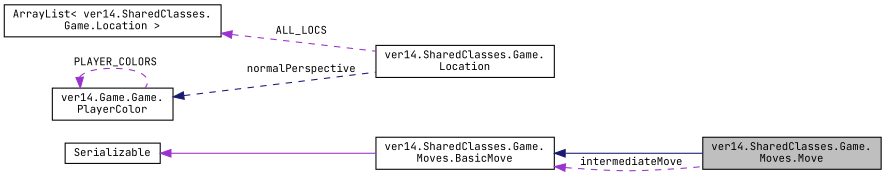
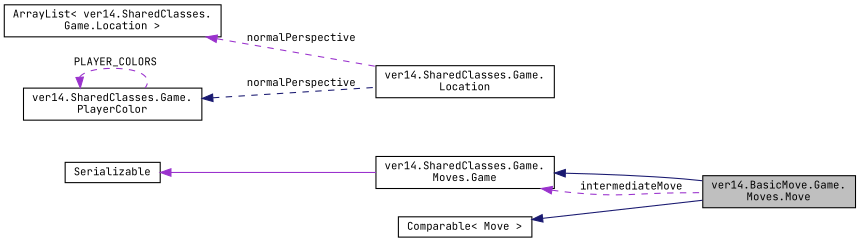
edge "ver14.SharedClasses.Game. Location" -> "ArrayList< ver14.SharedClasses. Game.Location >": label " ALL_LOCS" -> " normalPerspective"
node "ver14.Game.Game. PlayerColor": label "ver14.Game.Game. PlayerColor" -> "ver14.SharedClasses.Game. PlayerColor"
node "ver14.SharedClasses.Game. Moves.BasicMove": label "ver14.SharedClasses.Game. Moves.BasicMove" -> "ver14.SharedClasses.Game. Moves.Game"
node "ver14.SharedClasses.Game. Moves.Move": label "ver14.SharedClasses.Game. Moves.Move" -> "ver14.BasicMove.Game. Moves.Move"
node "Comparable< Move >": added
